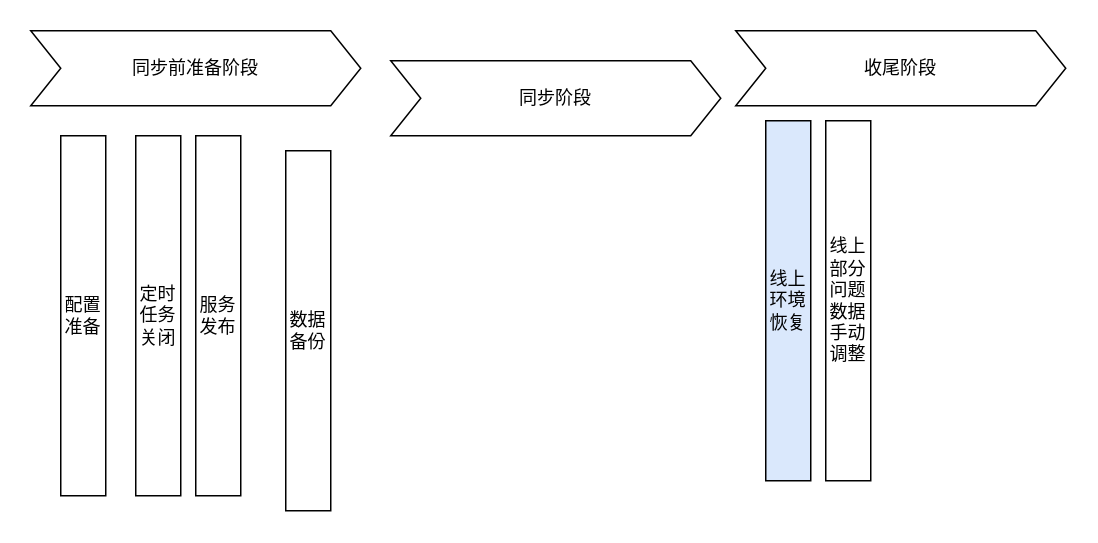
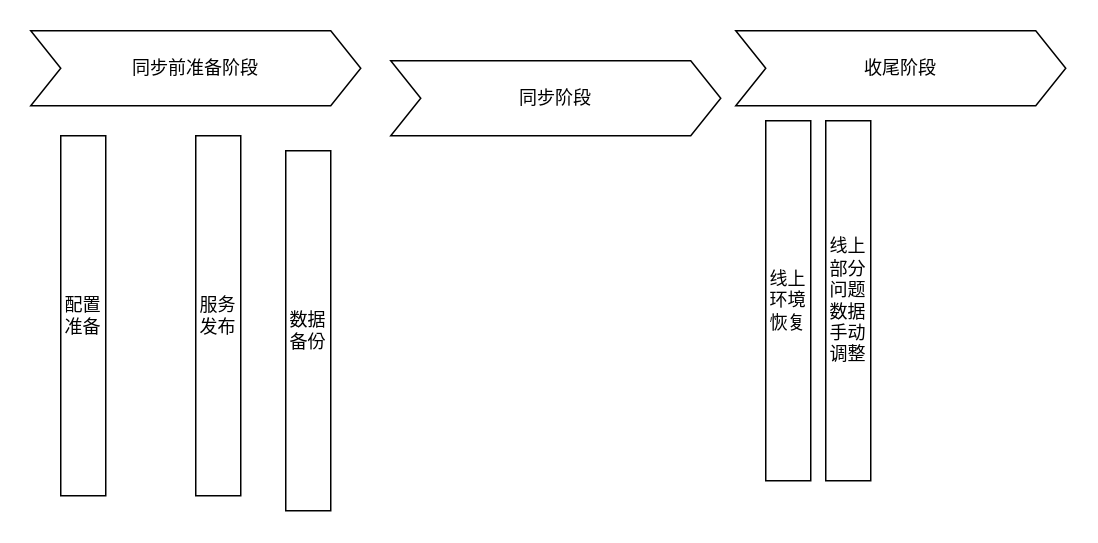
node "线上环境恢复": fillcolor #dae8fc -> #ffffff
node "定时任务关闭": removed
